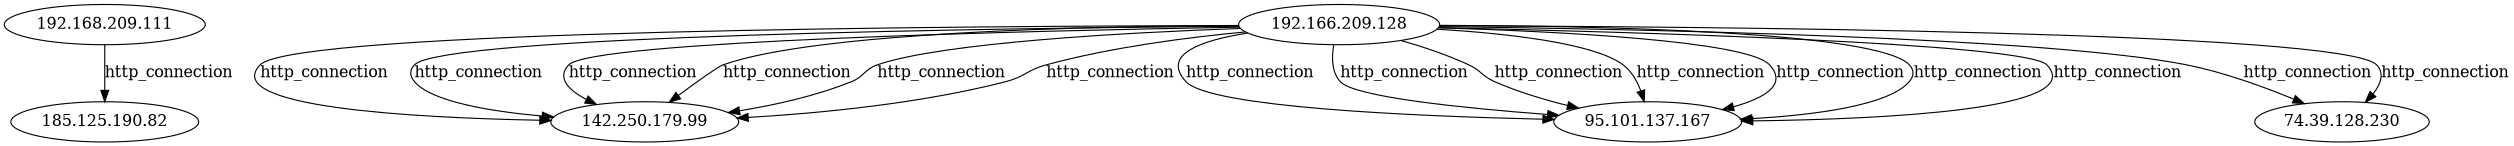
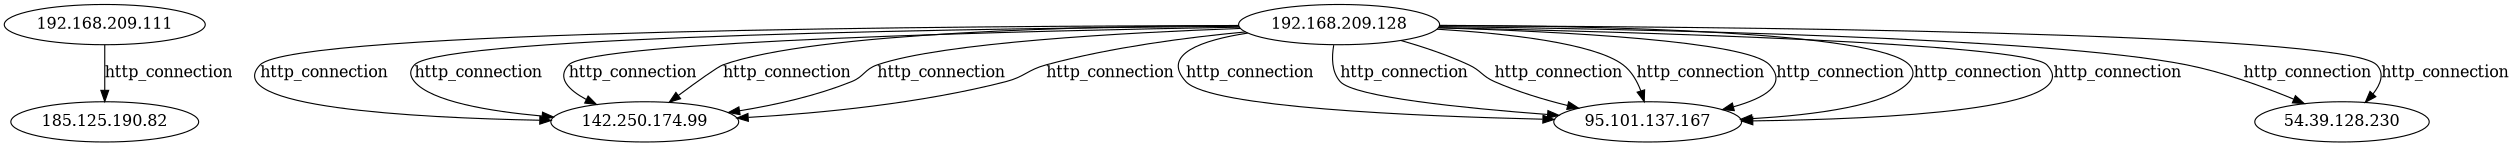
node "192.166.209.128": label "192.166.209.128" -> "192.168.209.128"
node "142.250.179.99": label "142.250.179.99" -> "142.250.174.99"
node "74.39.128.230": label "74.39.128.230" -> "54.39.128.230"
